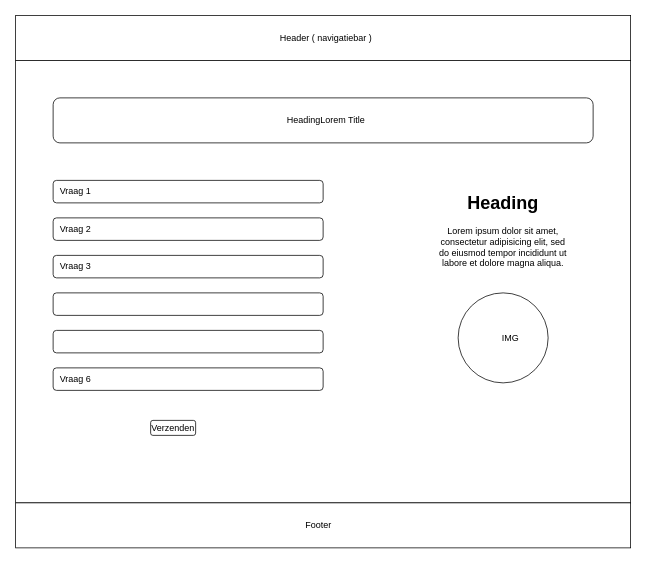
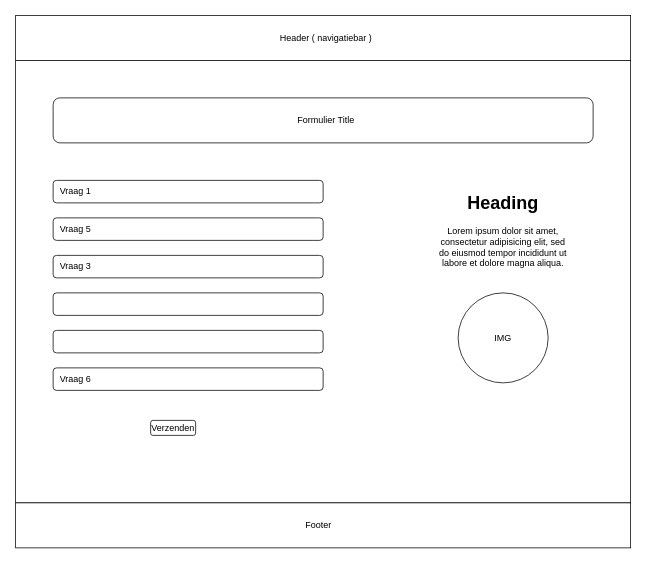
node "HeadingLorem Title": label "HeadingLorem Title" -> "Formulier Title"
node "Vraag 2": label "Vraag 2" -> "Vraag 5"
node "IMG": moved (510, 338) -> (503, 338)
